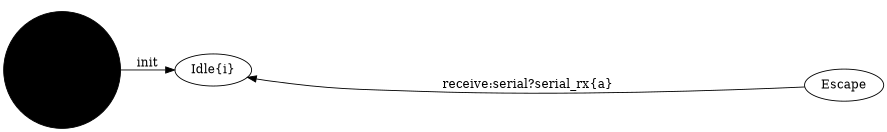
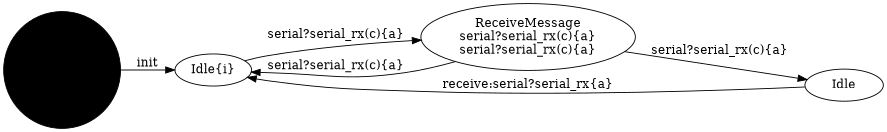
node "ReceiveMessage serial?serial_rx(c){a} serial?serial_rx(c){a}": added
node "Escape": label "Escape" -> "Idle"
